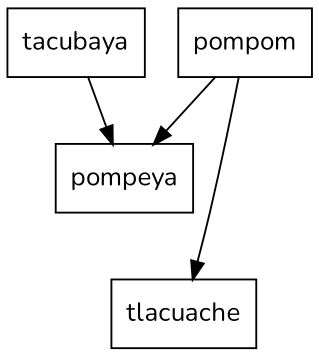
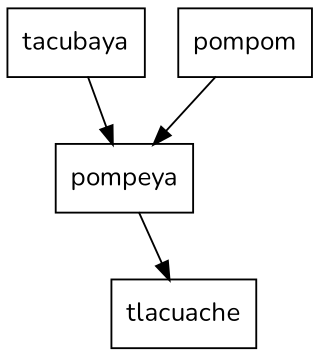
edge "pompom" -> "tlacuache": now "pompeya" -> "tlacuache"
